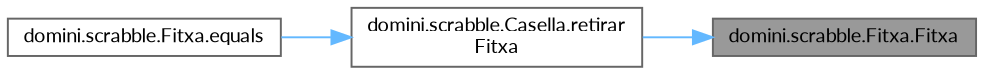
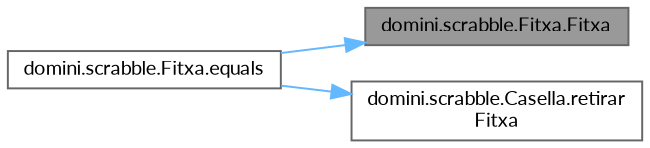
edge "domini.scrabble.Casella.retirar Fitxa" -> "domini.scrabble.Fitxa.Fitxa": now "domini.scrabble.Fitxa.equals" -> "domini.scrabble.Fitxa.Fitxa"
